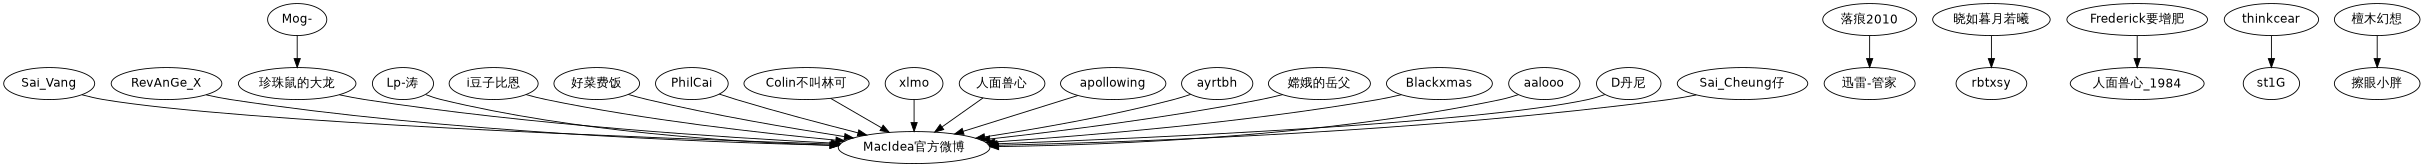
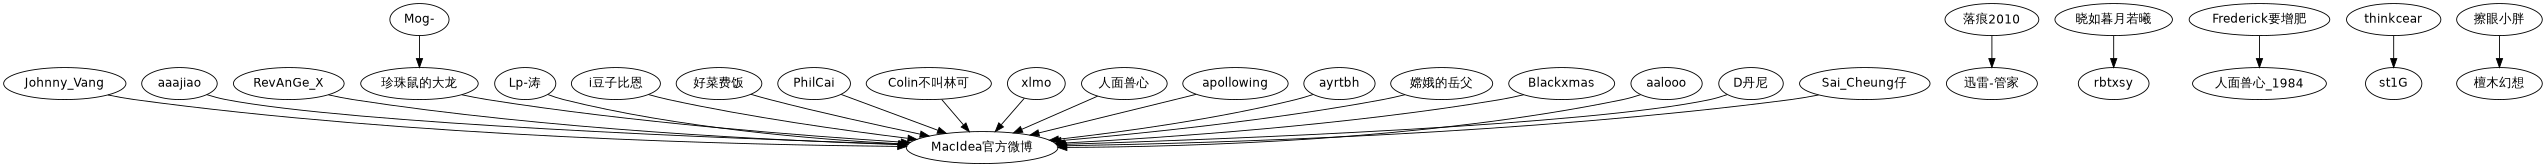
edge "檀木幻想" -> "擦眼小胖": reversed
node "Sai_Vang": label "Sai_Vang" -> "Johnny_Vang"
node "aaajiao": added
